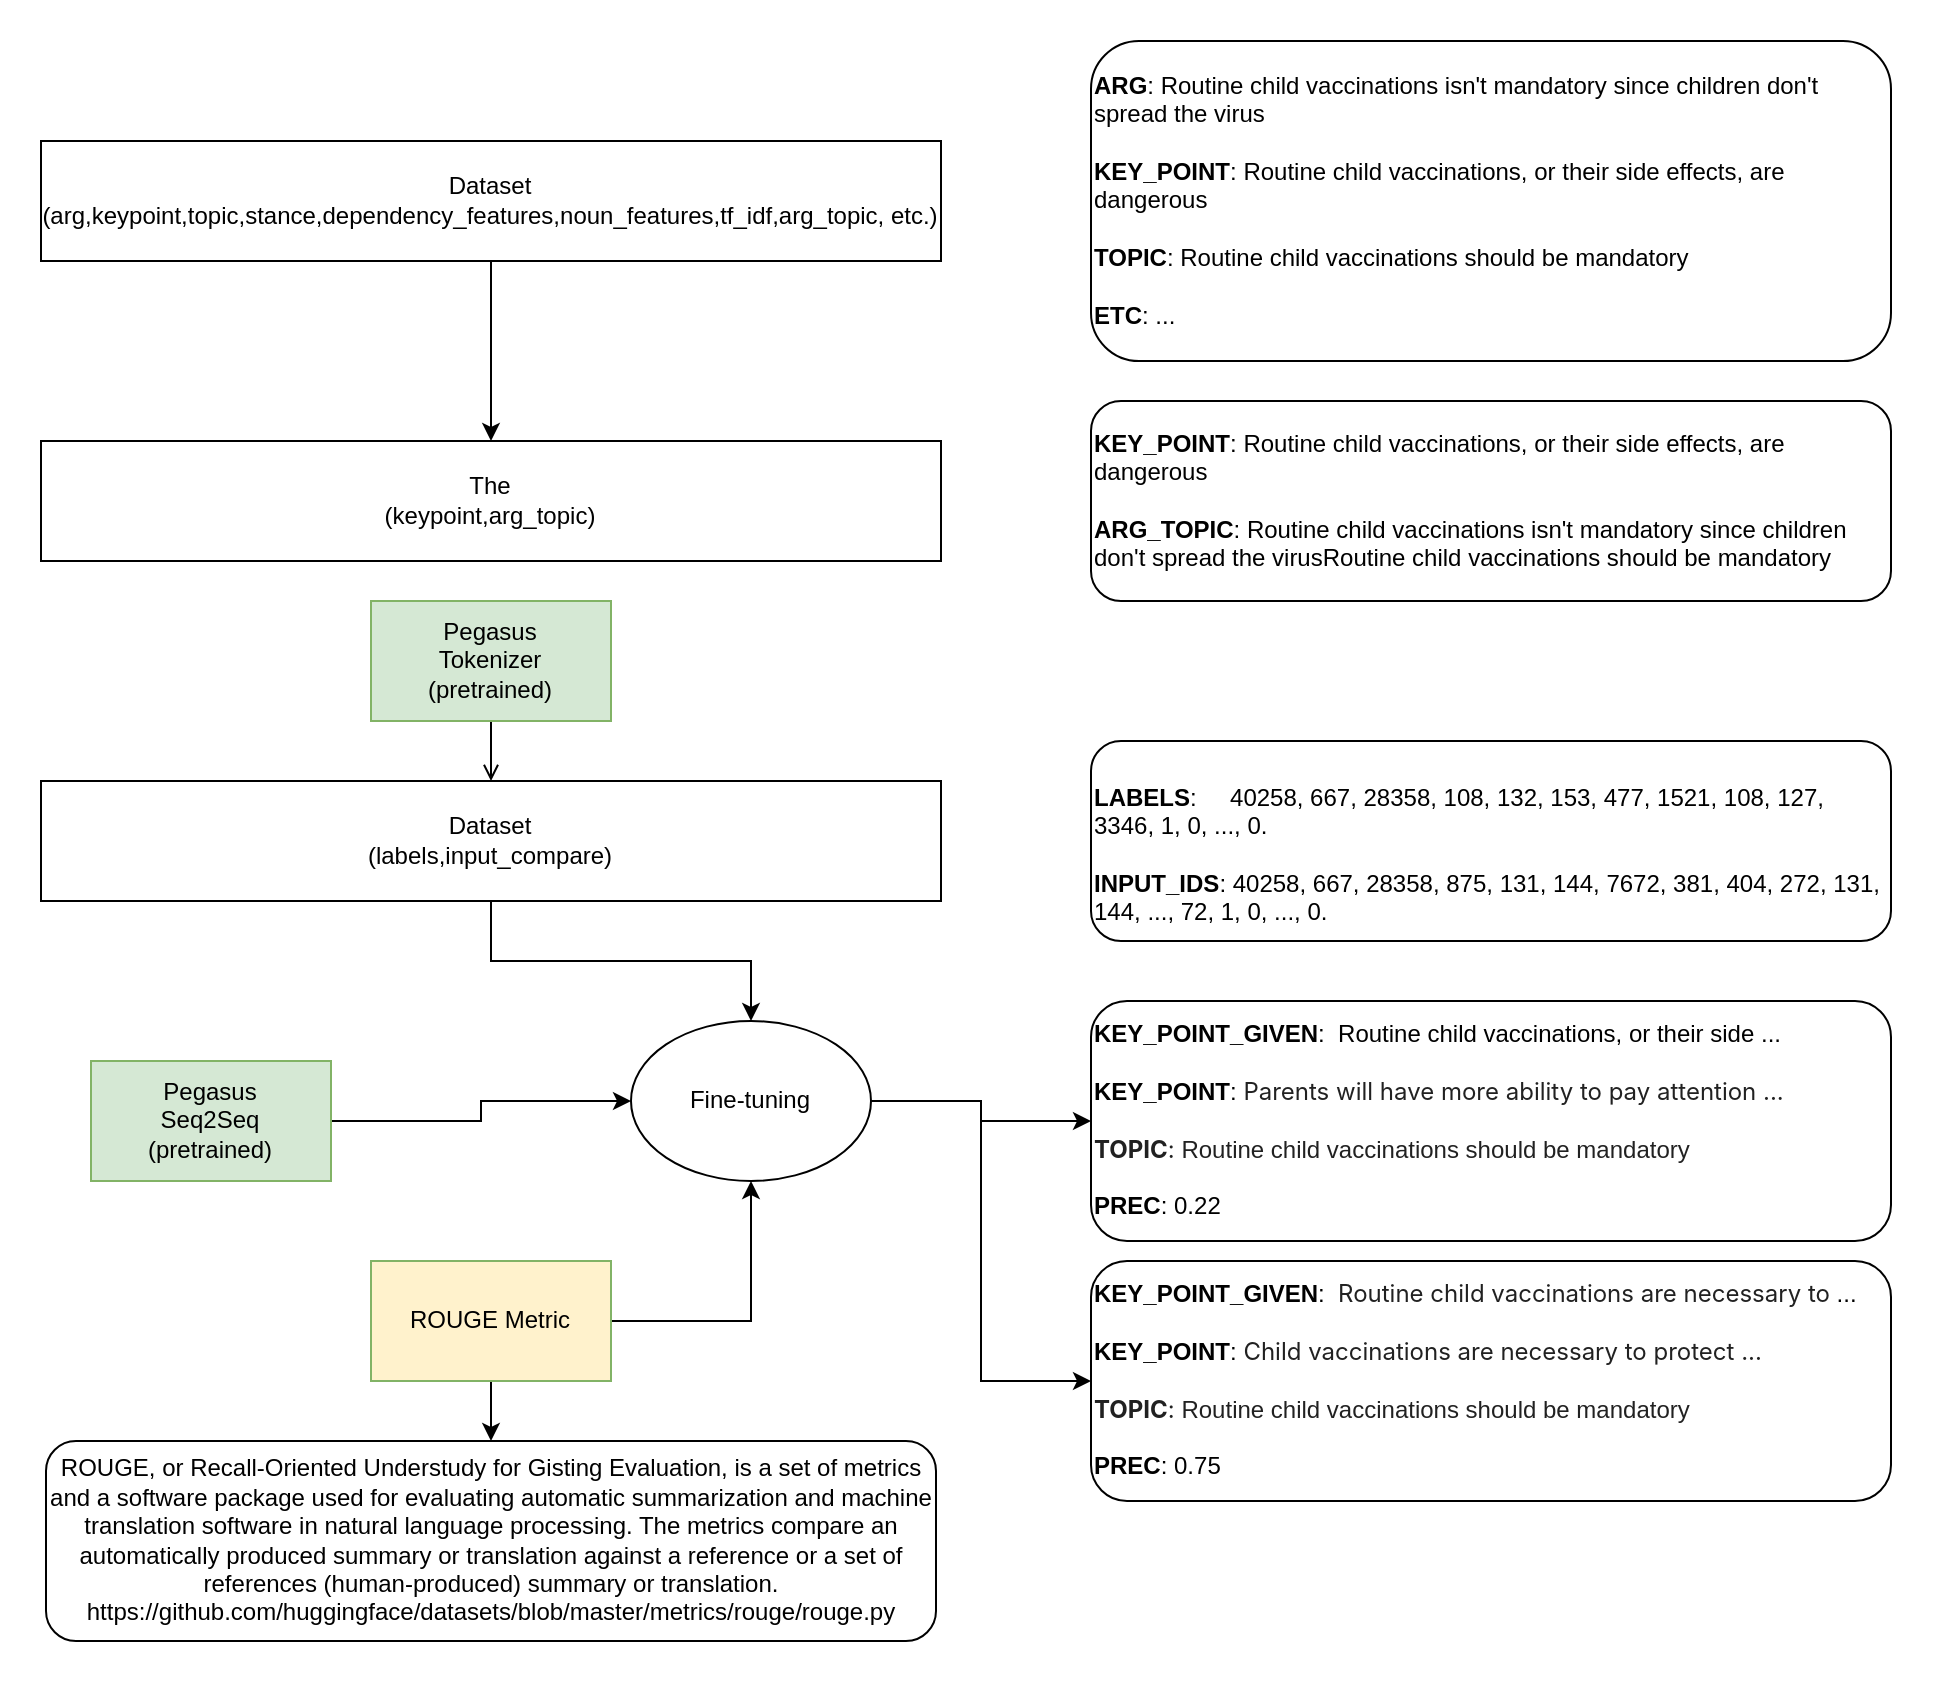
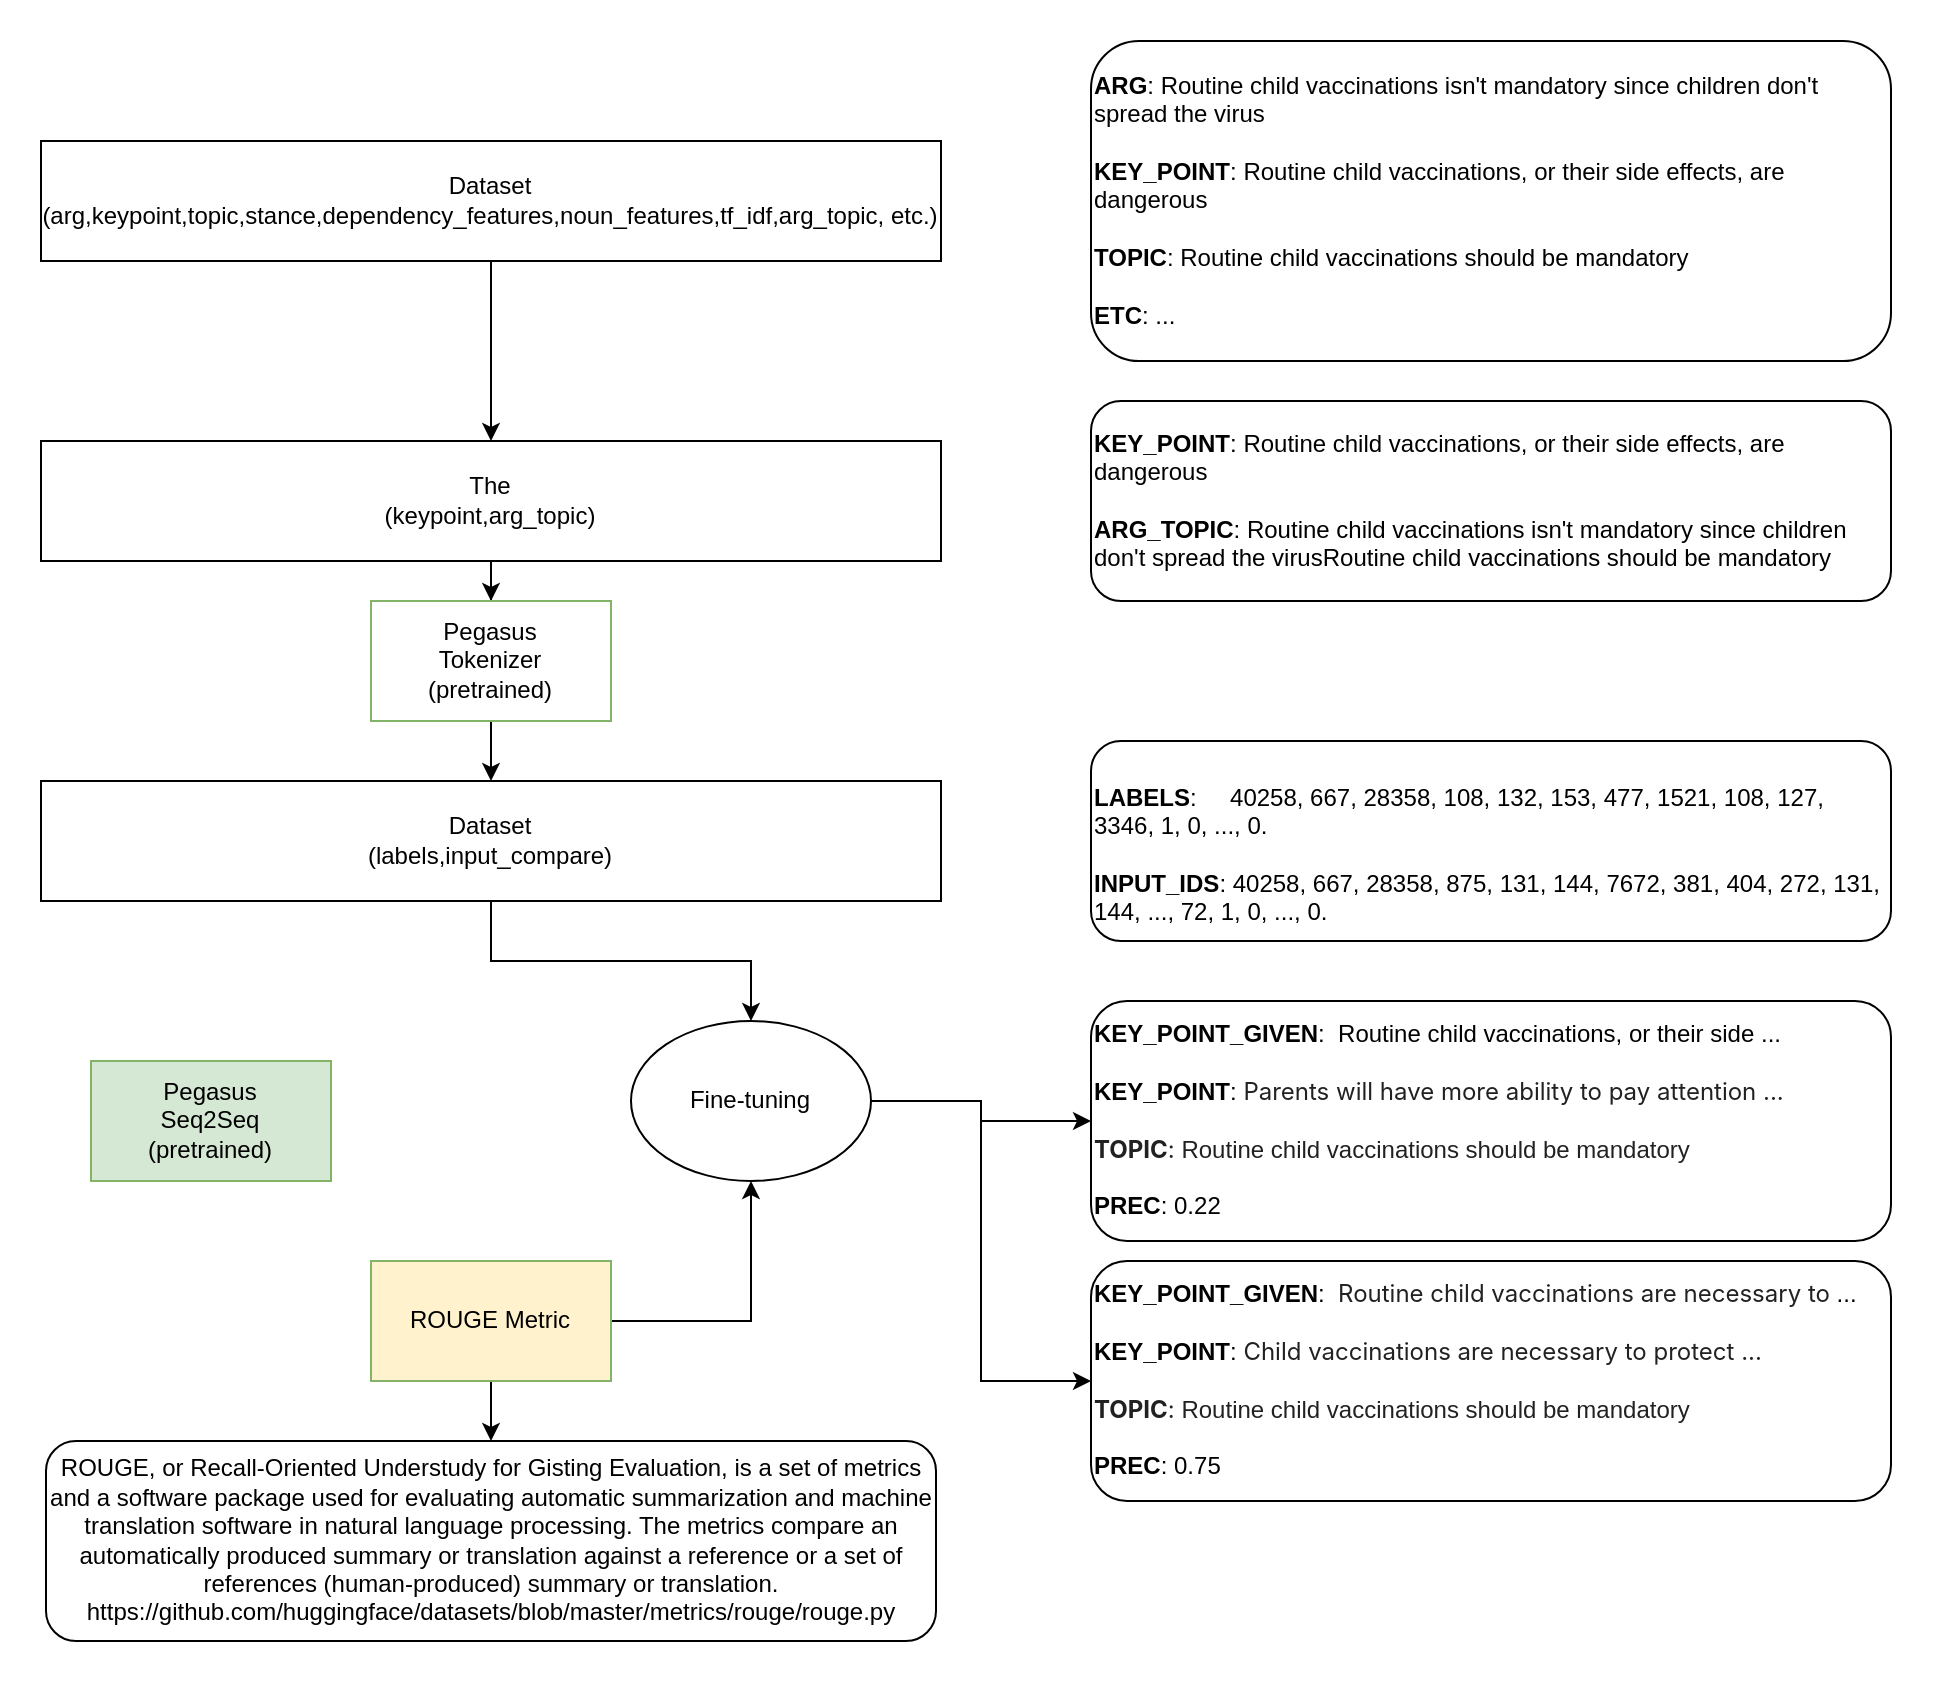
edge "The (keypoint,arg_topic)" -> "Pegasus Tokenizer (pretrained)": added
node "Pegasus Tokenizer (pretrained)": fillcolor #d5e8d4 -> #ffffff
edge "Pegasus Tokenizer (pretrained)" -> "Dataset (labels,input_compare)": arrowhead open -> classic
edge "Pegasus Seq2Seq (pretrained)" -> "Fine-tuning": removed
